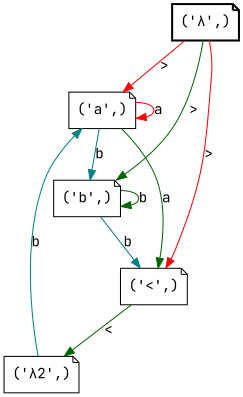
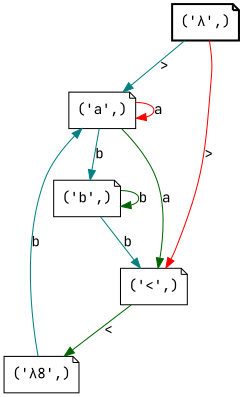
edge "('λ',)" -> "('a',)": color red -> teal
edge "('λ',)" -> "('b',)": removed, label ">"
node "('λ2',)": label "('λ2',)" -> "('λ8',)"
